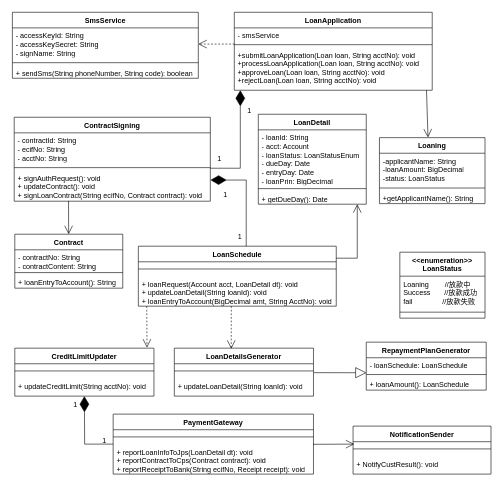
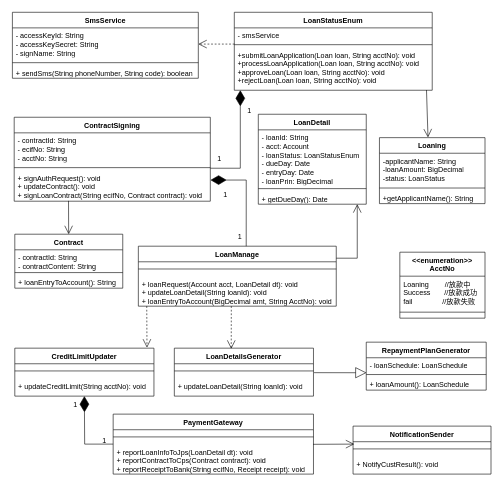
node "LoanApplication": label "LoanApplication" -> "LoanStatusEnum"
node "LoanSchedule": label "LoanSchedule" -> "LoanManage"
node "- contractNo: String - contractContent: String": label "- contractNo: String - contractContent: String" -> "- contractId: String - contractContent: String"
node "<<enumeration>>LoanStatus": label "<<enumeration>>LoanStatus" -> "<<enumeration>>AcctNo"
